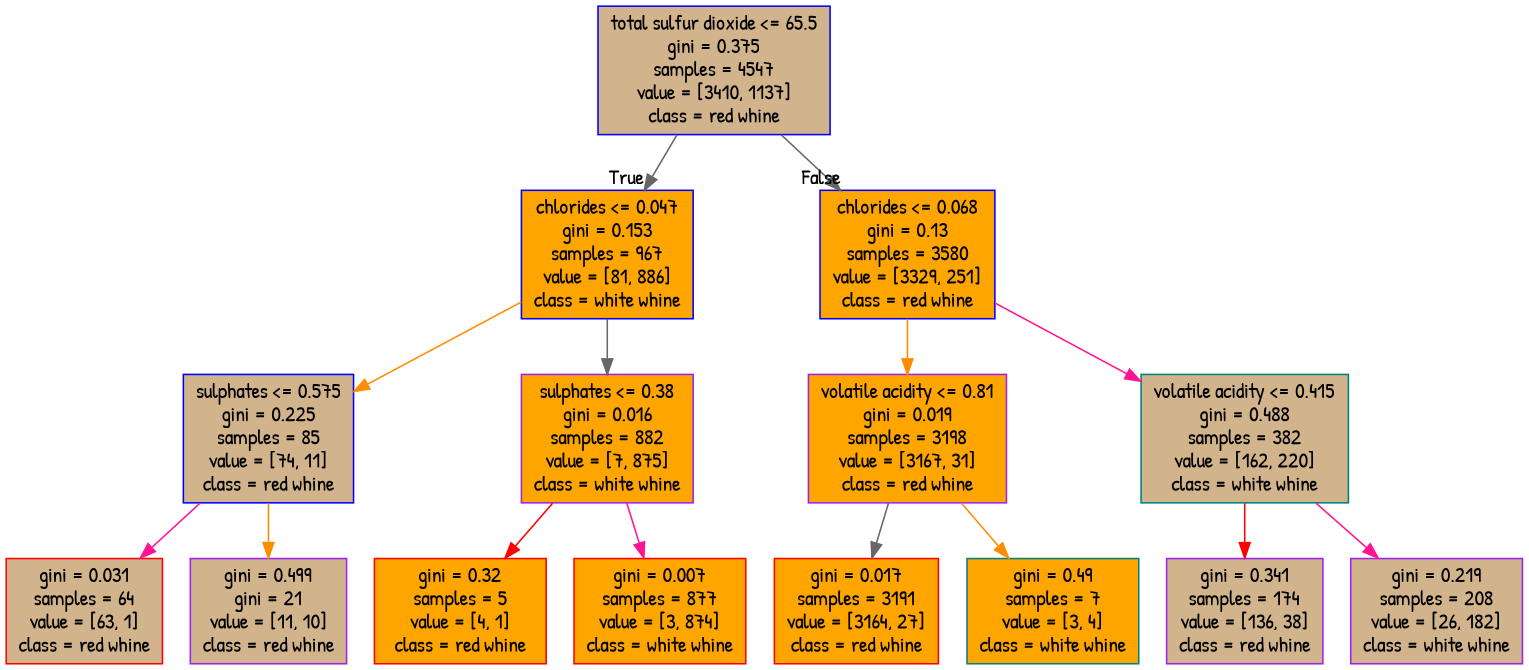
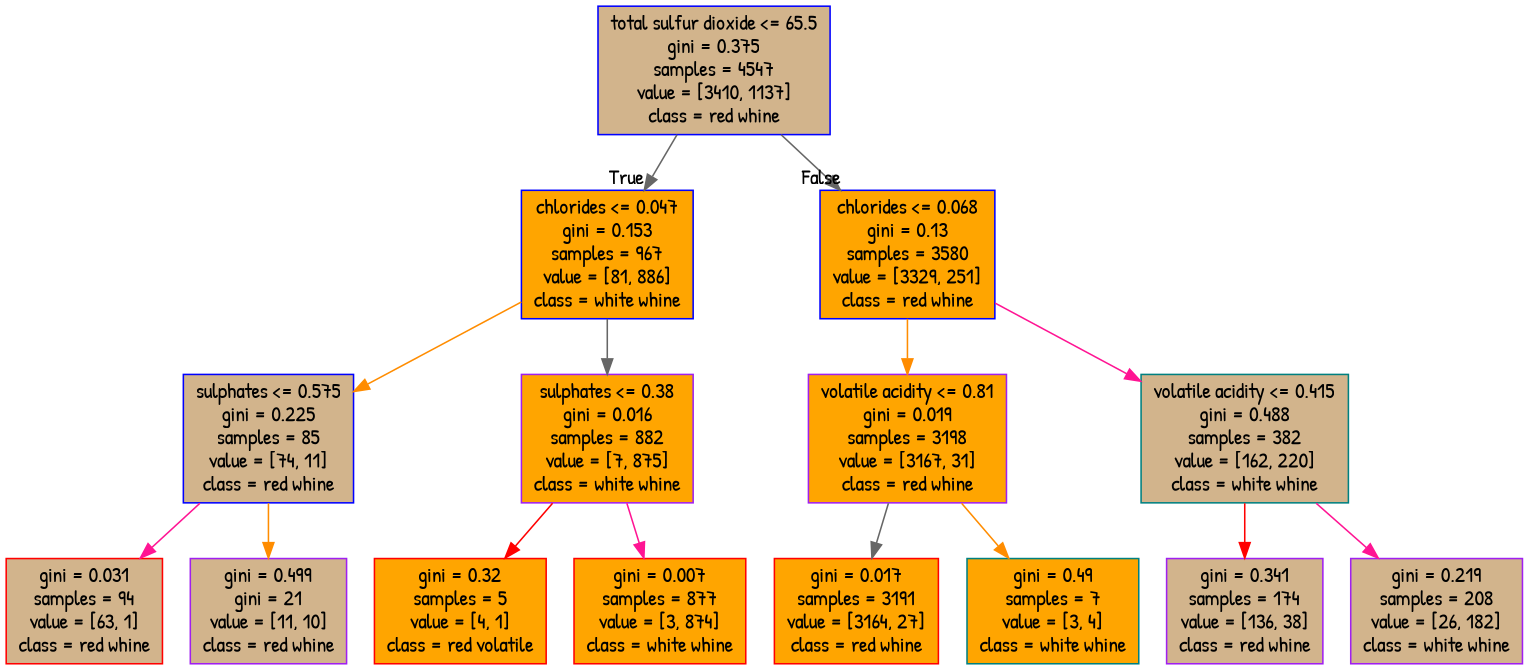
node "gini = 0.031 samples = 64 value = [63, 1] class = red whine": label "gini = 0.031 samples = 64 value = [63, 1] class = red whine" -> "gini = 0.031 samples = 94 value = [63, 1] class = red whine"
node "gini = 0.32 samples = 5 value = [4, 1] class = red whine": label "gini = 0.32 samples = 5 value = [4, 1] class = red whine" -> "gini = 0.32 samples = 5 value = [4, 1] class = red volatile"
